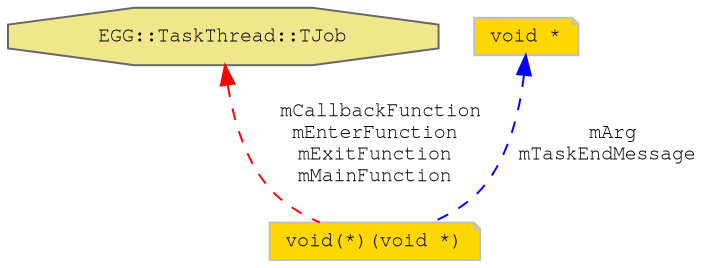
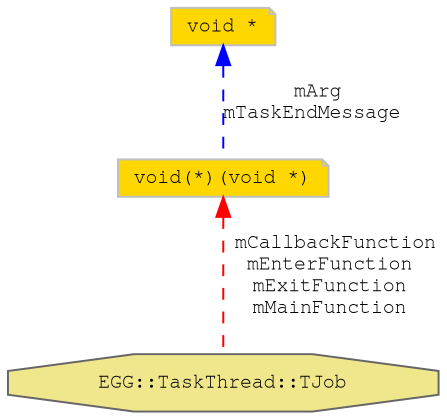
edge "void(*)(void *)" -> "EGG::TaskThread::TJob": reversed
